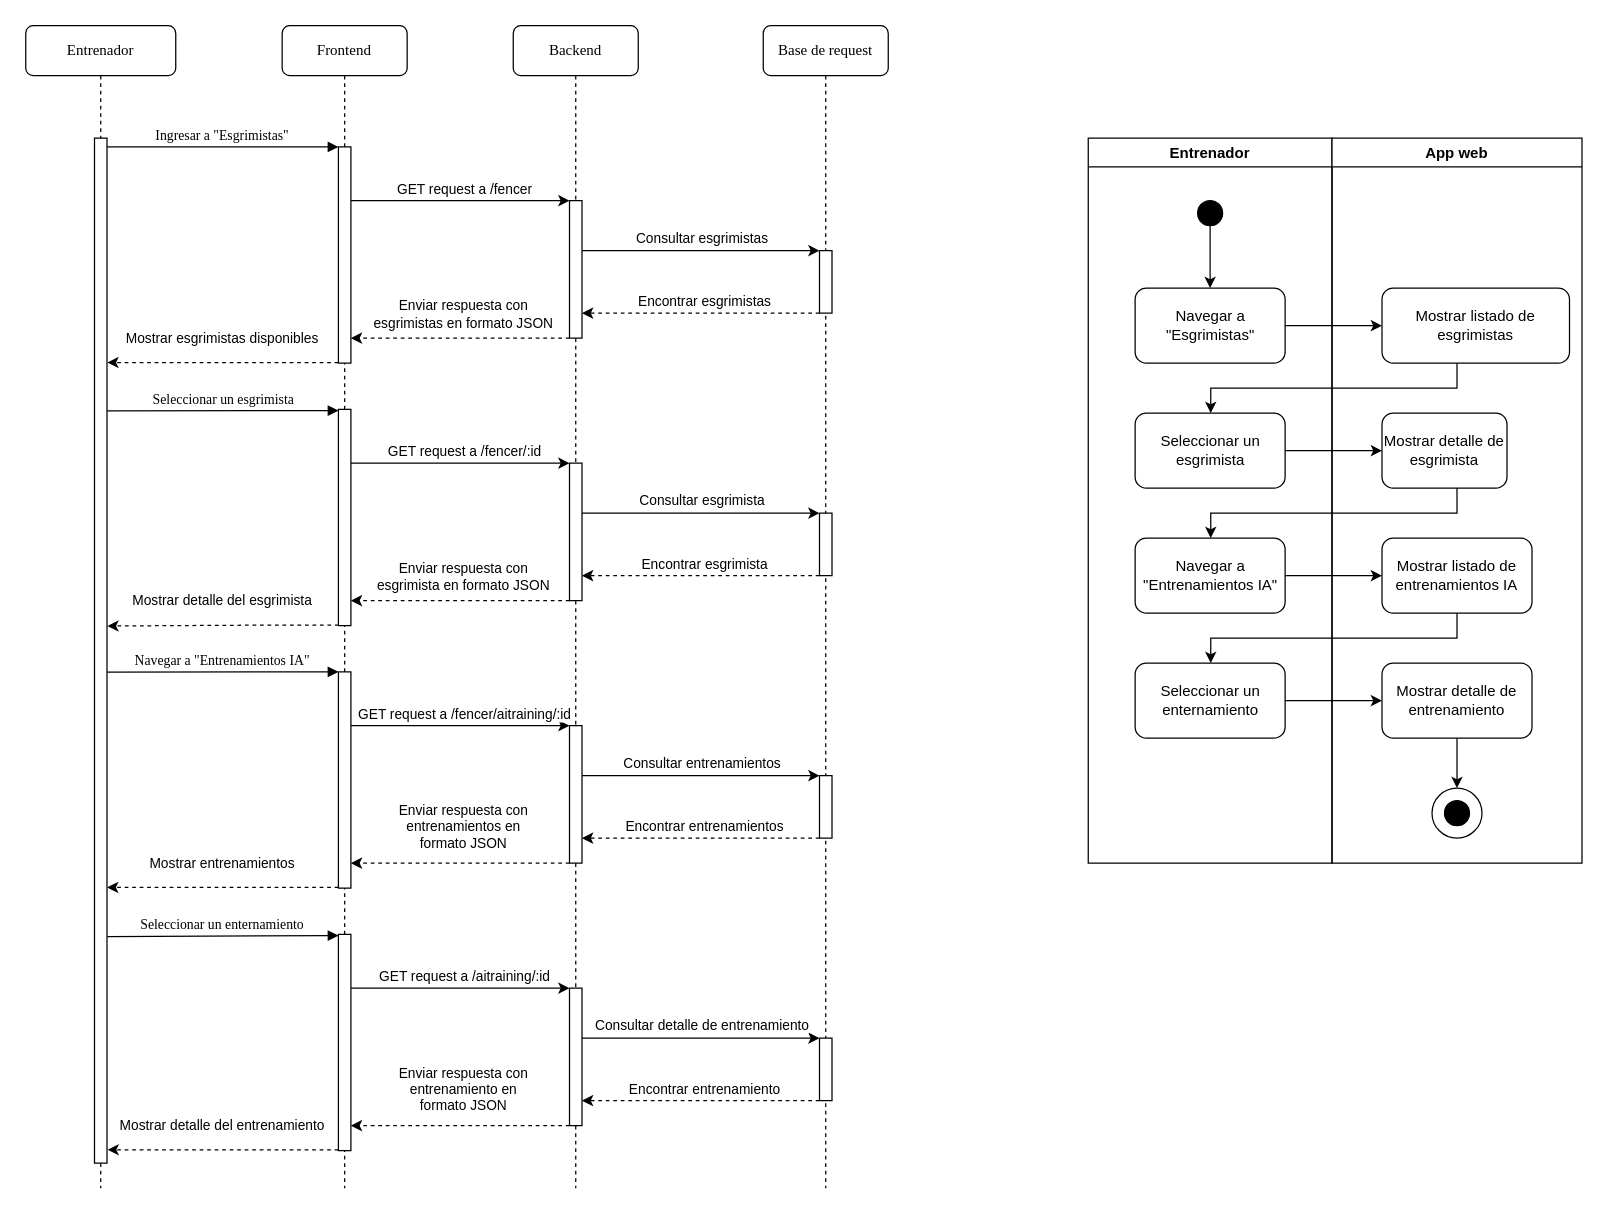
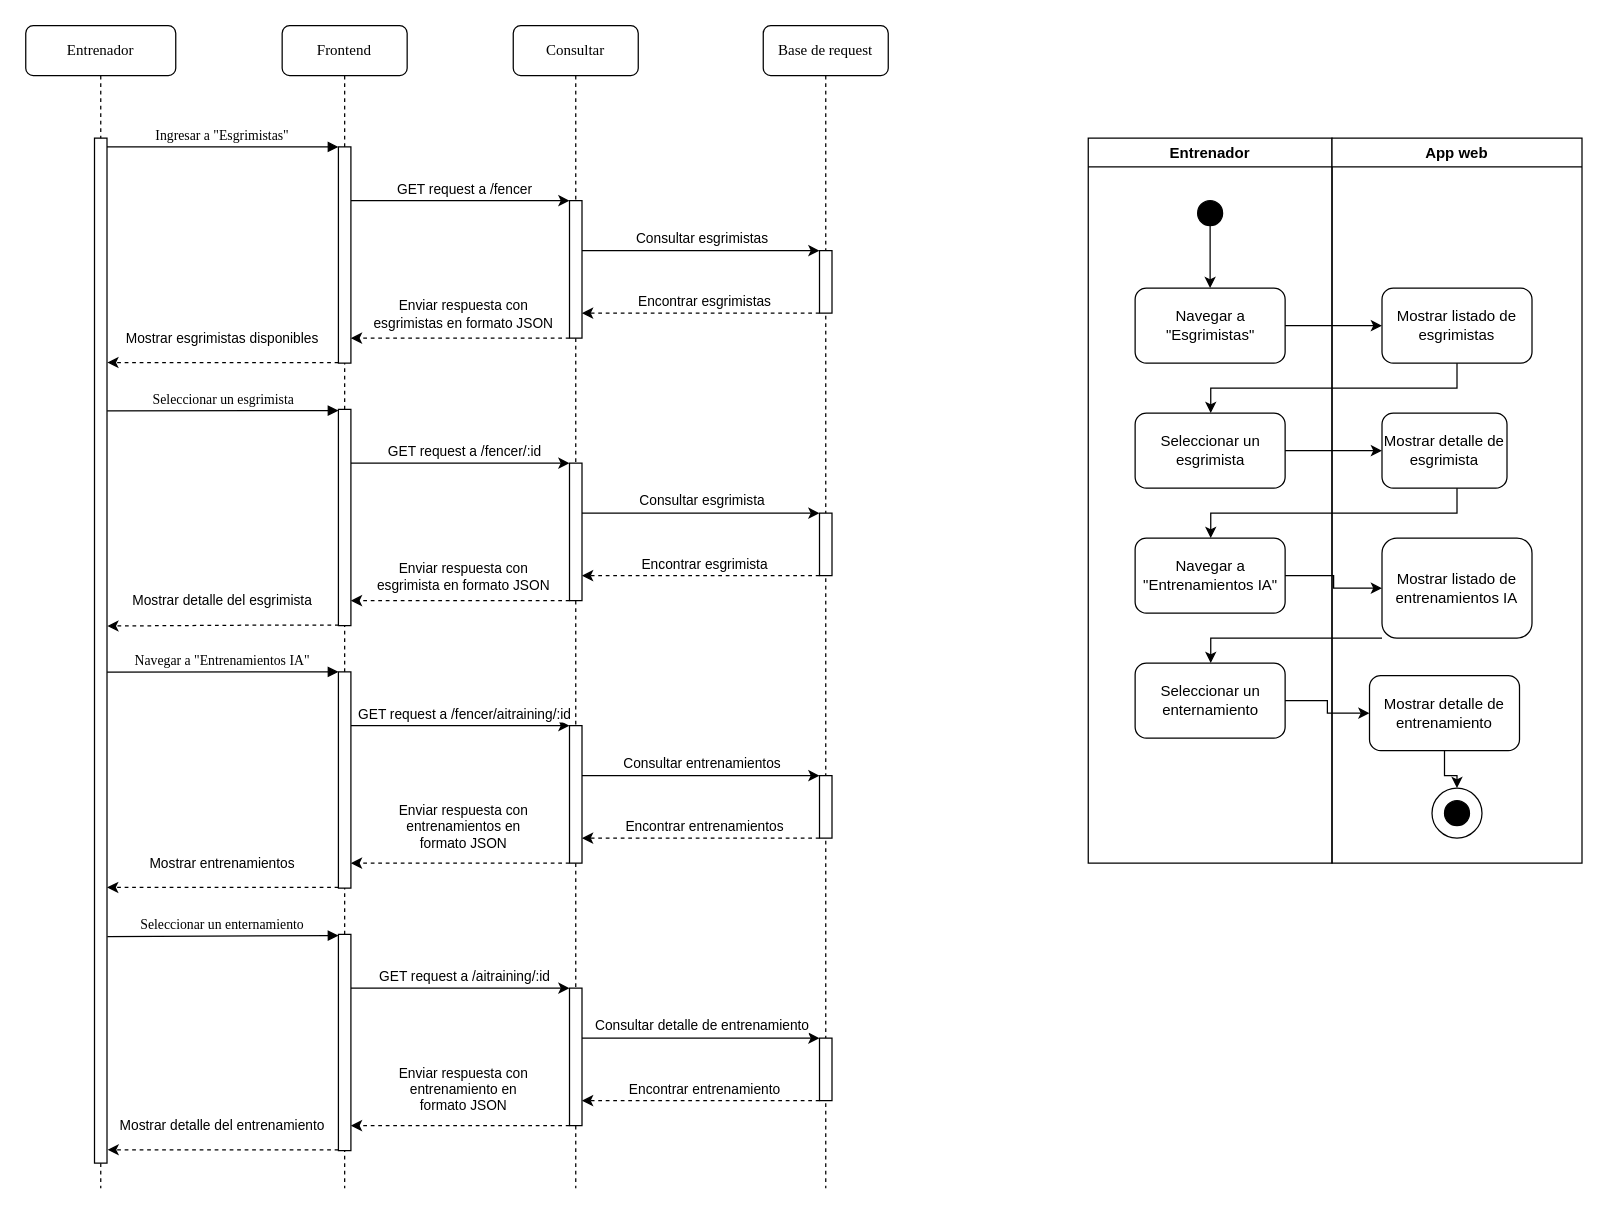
node "Backend": label "Backend" -> "Consultar"
node "Mostrar listado de esgrimistas": size 188x75 -> 150x75
node "Mostrar listado de entrenamientos IA": size 150x75 -> 150x100
node "Mostrar detalle de entrenamiento": moved (1457, 701) -> (1444, 713)
